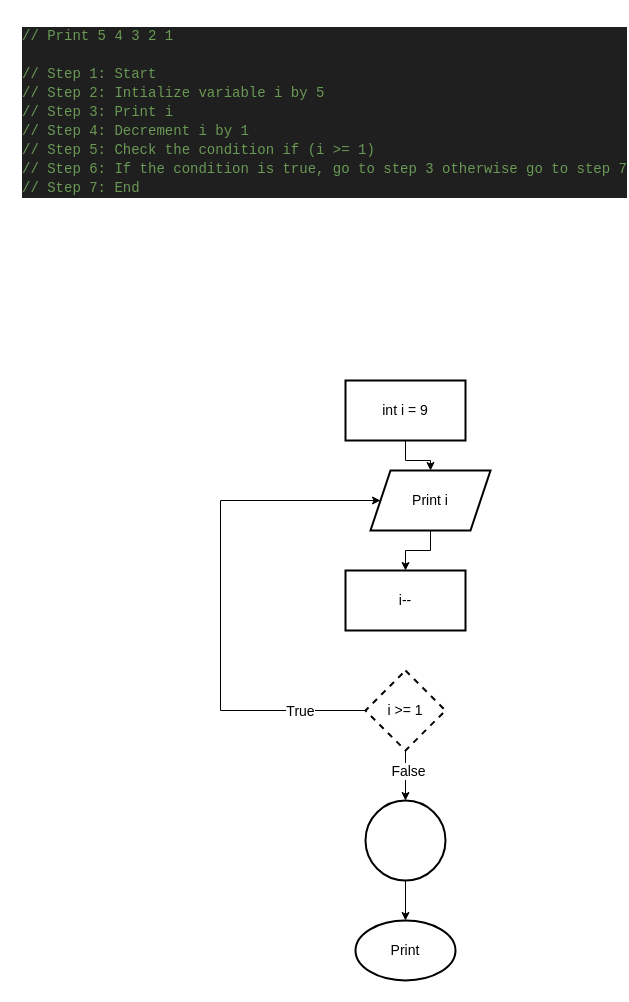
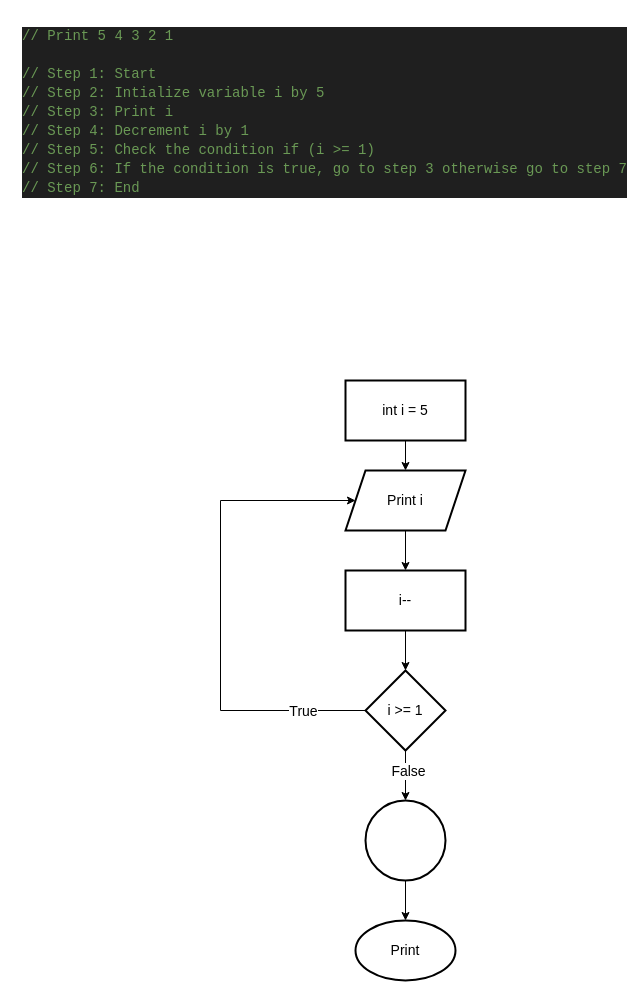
node "int i = 9": label "int i = 9" -> "int i = 5"
node "Print i": moved (431, 501) -> (406, 501)
edge "i--" -> "i >= 1": added
node "i >= 1": style dashed -> solid
